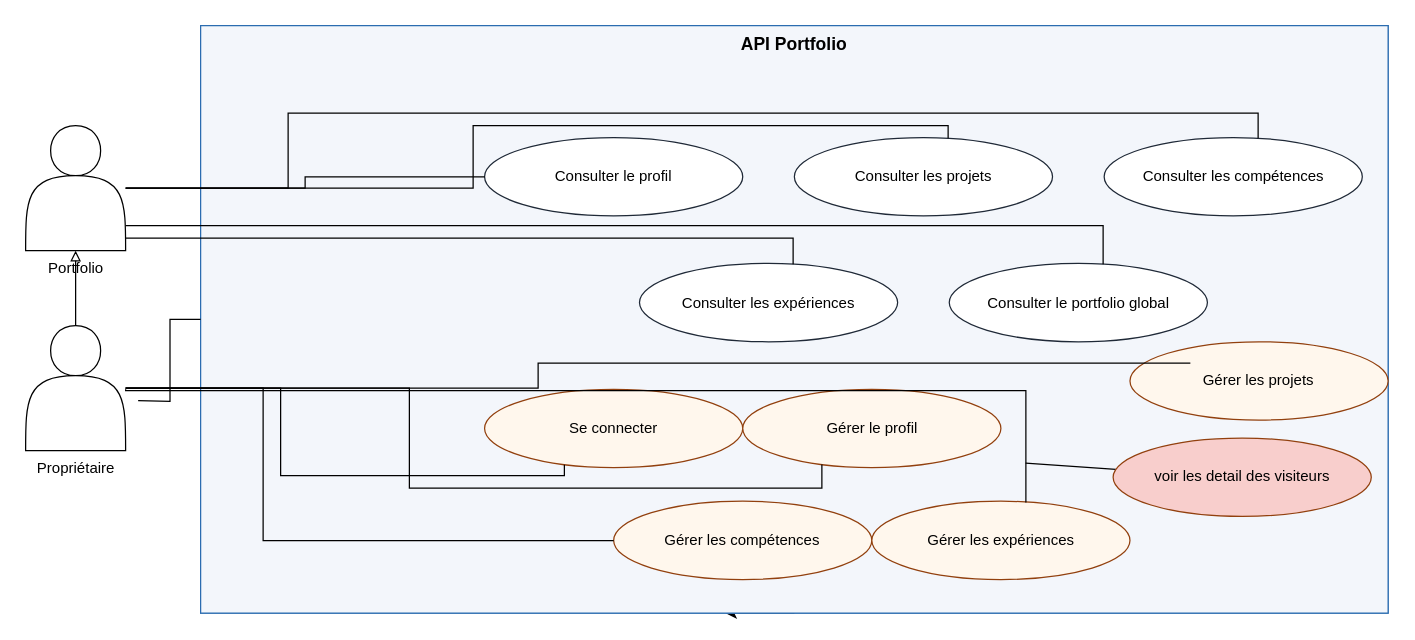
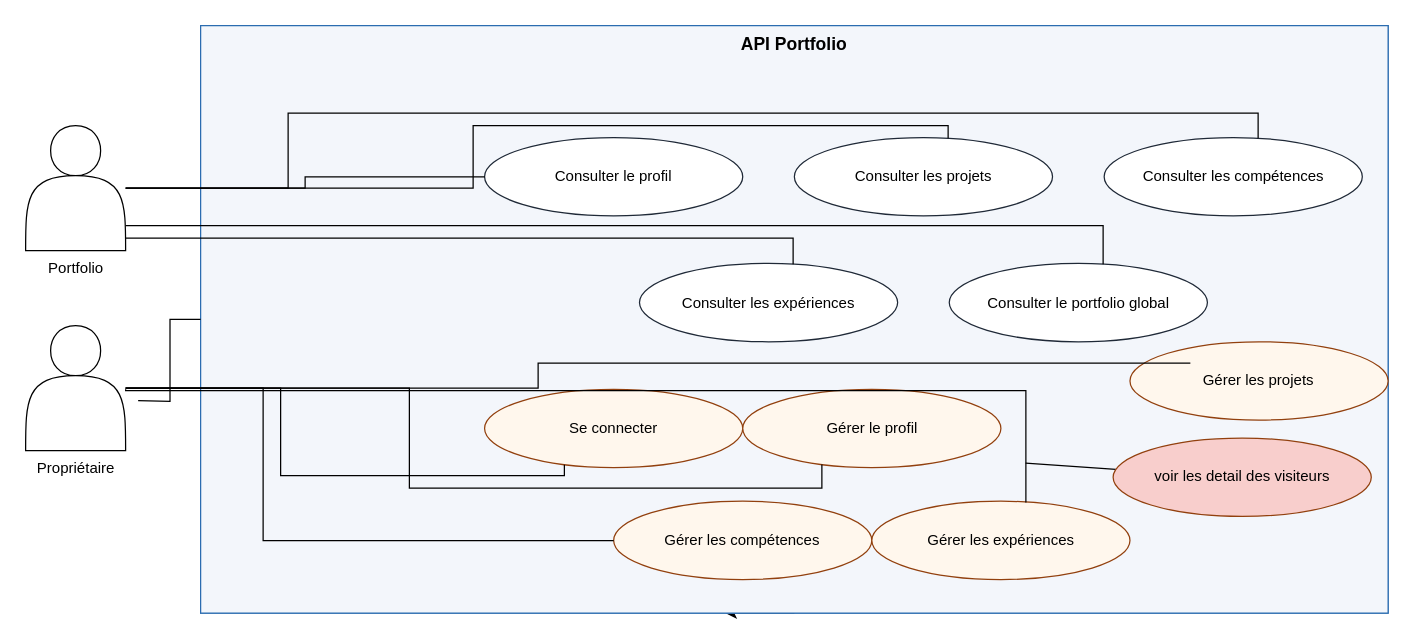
edge "Propriétaire" -> "Portfolio": removed
